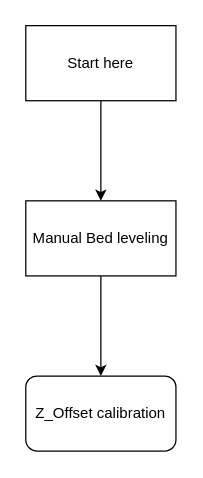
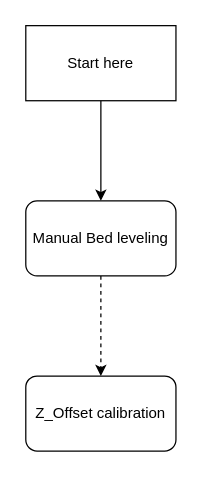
node "Manual Bed leveling": shape rectangle -> rounded rectangle
edge "Manual Bed leveling" -> "Z_Offset calibration": style solid -> dashed
